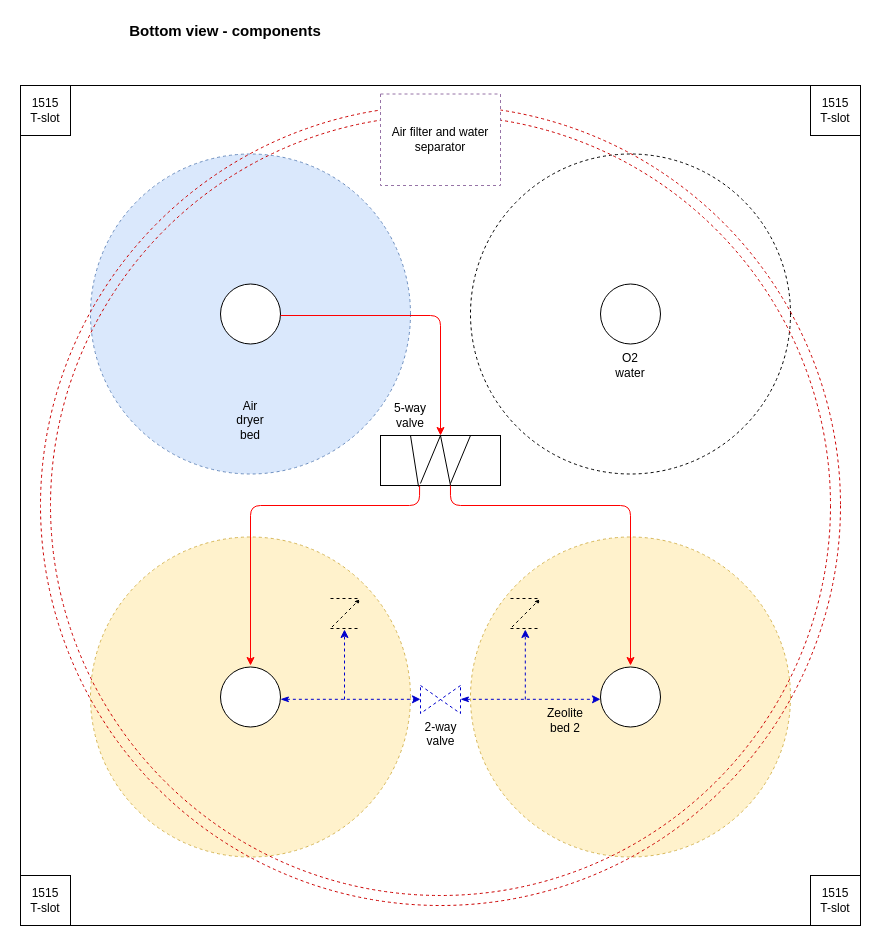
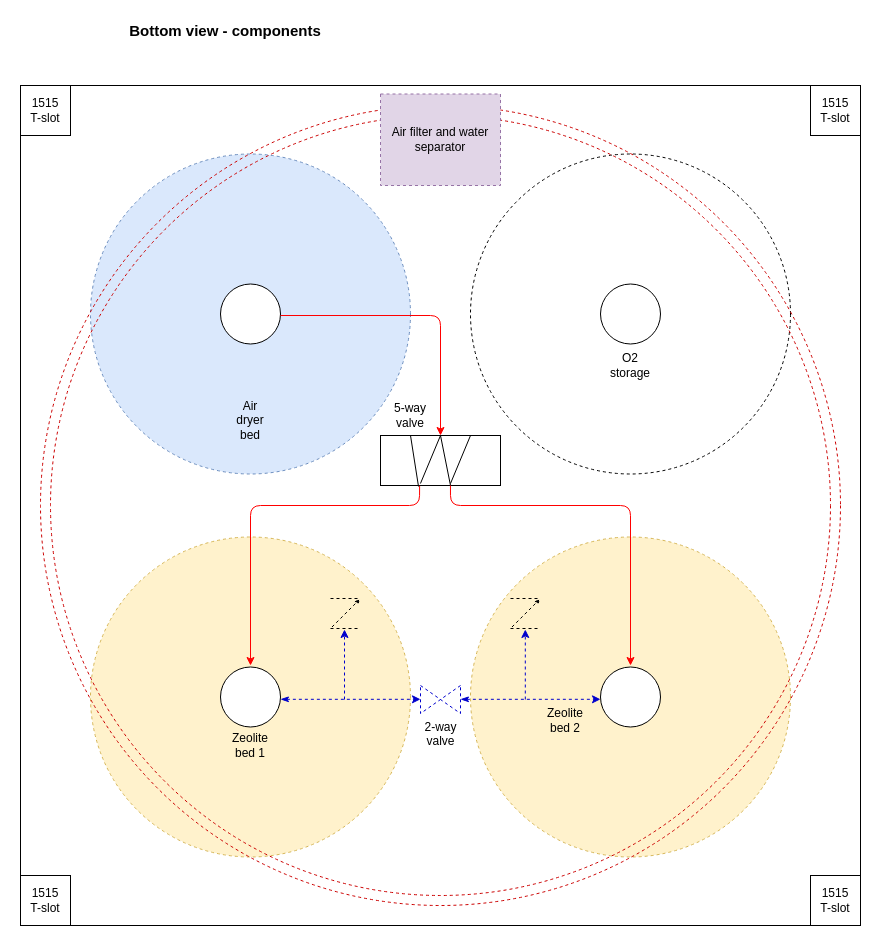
node "Air filter and water separator": fillcolor #ffffff -> #e1d5e7
node "O2 water": label "O2 water" -> "O2 storage"
node "Zeolite bed 1": added
